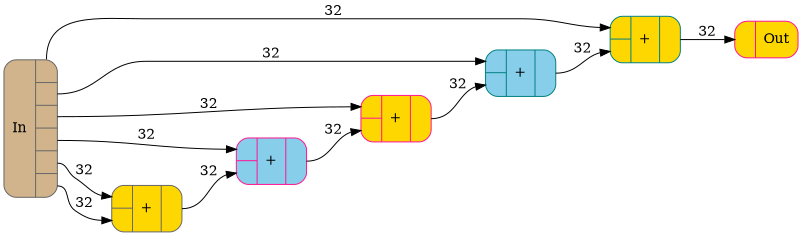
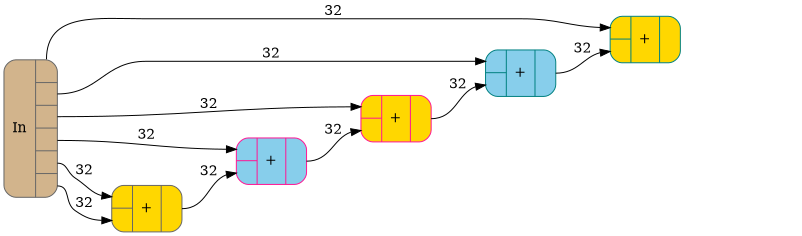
node "Out": removed
